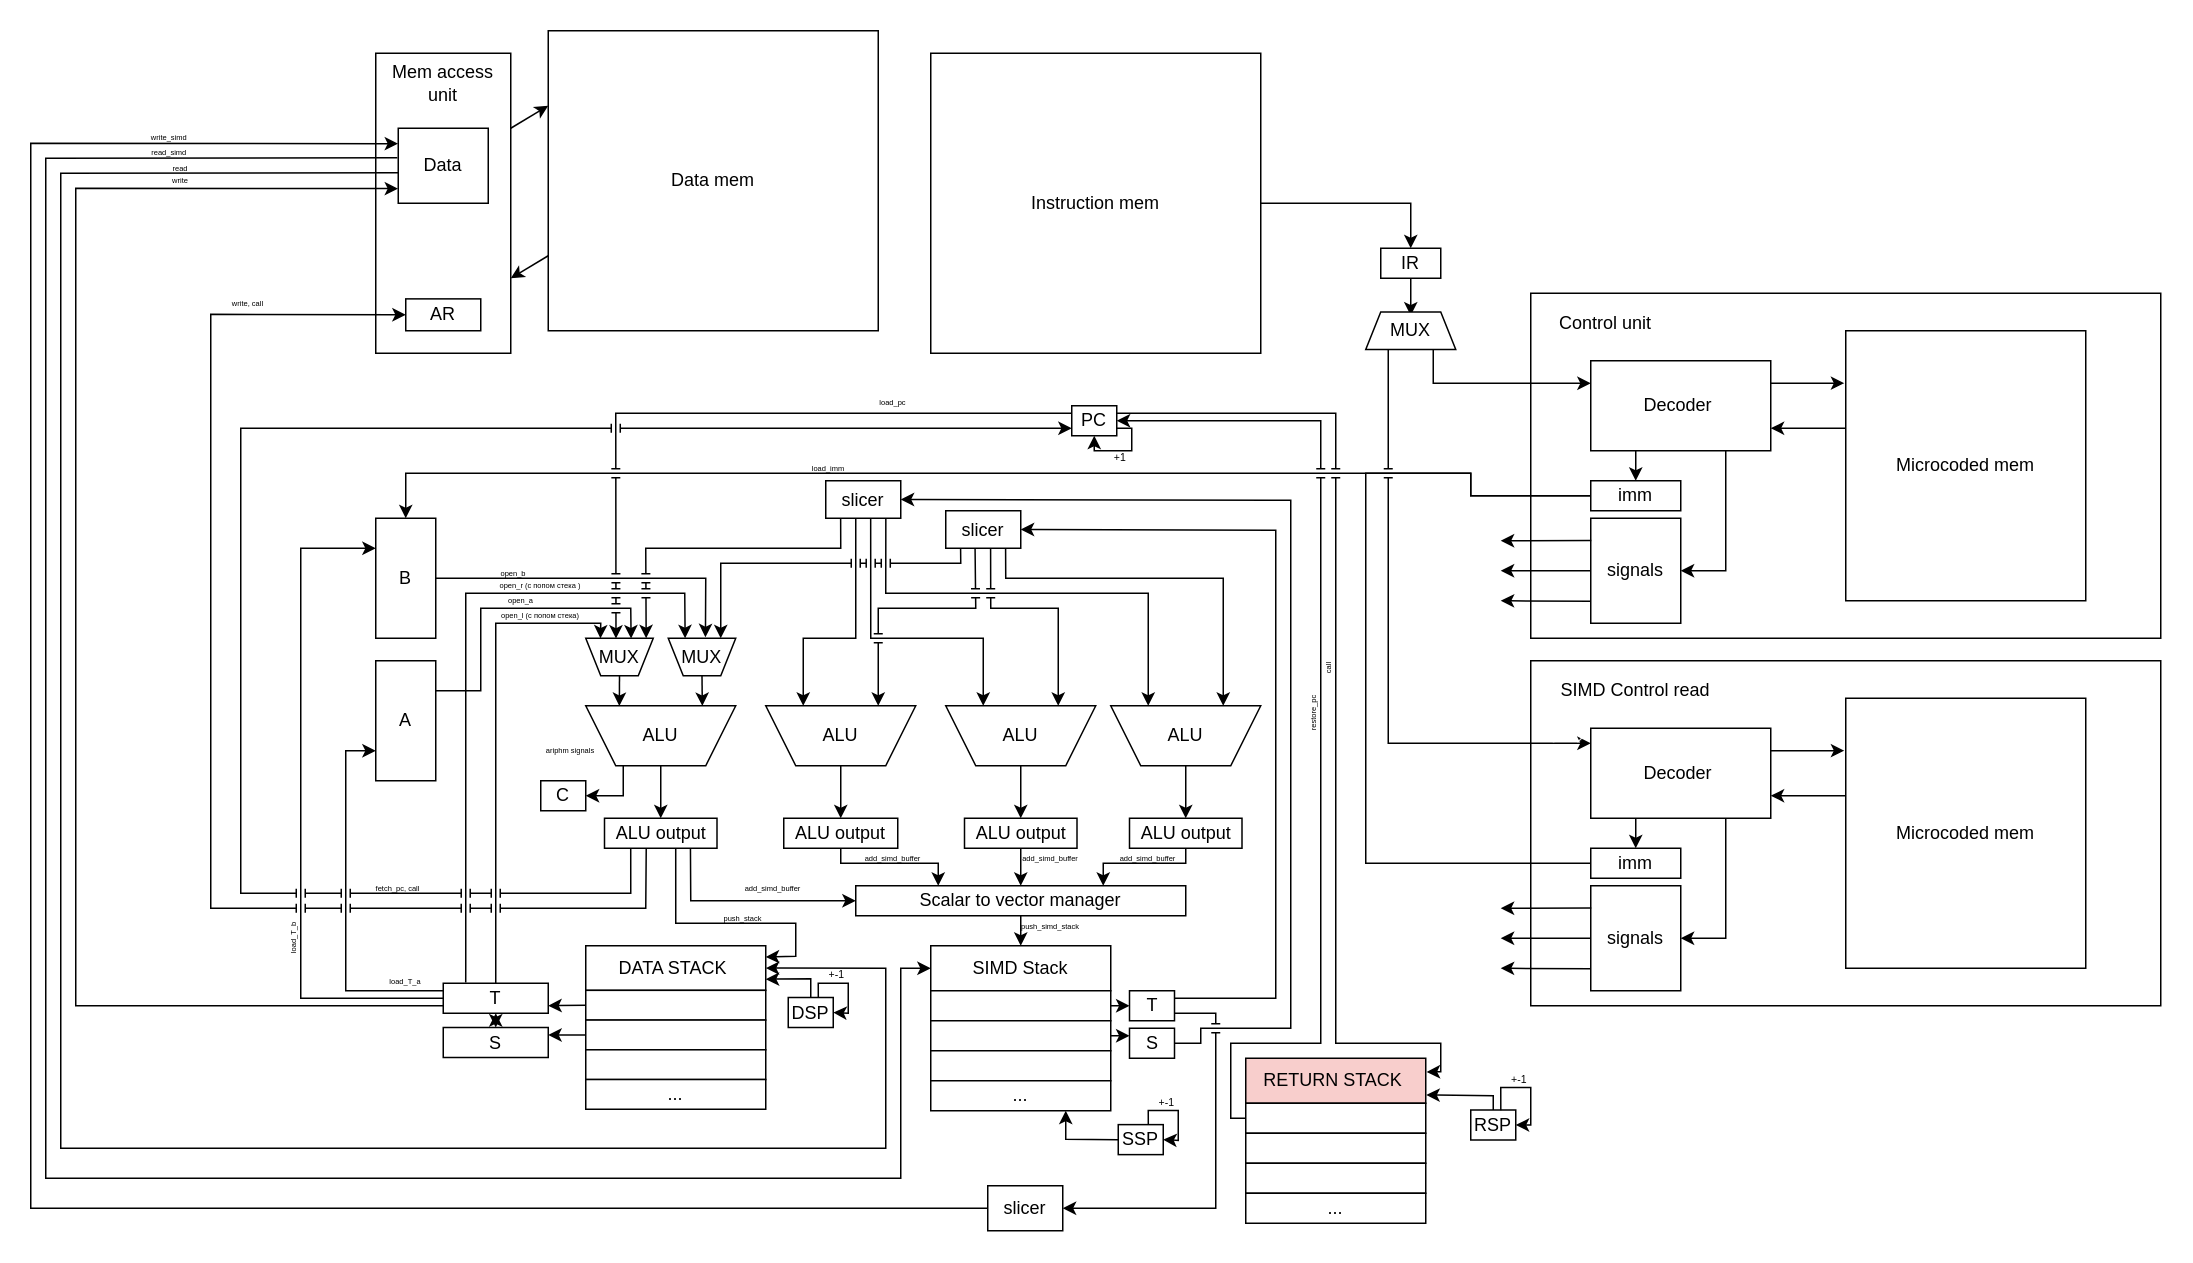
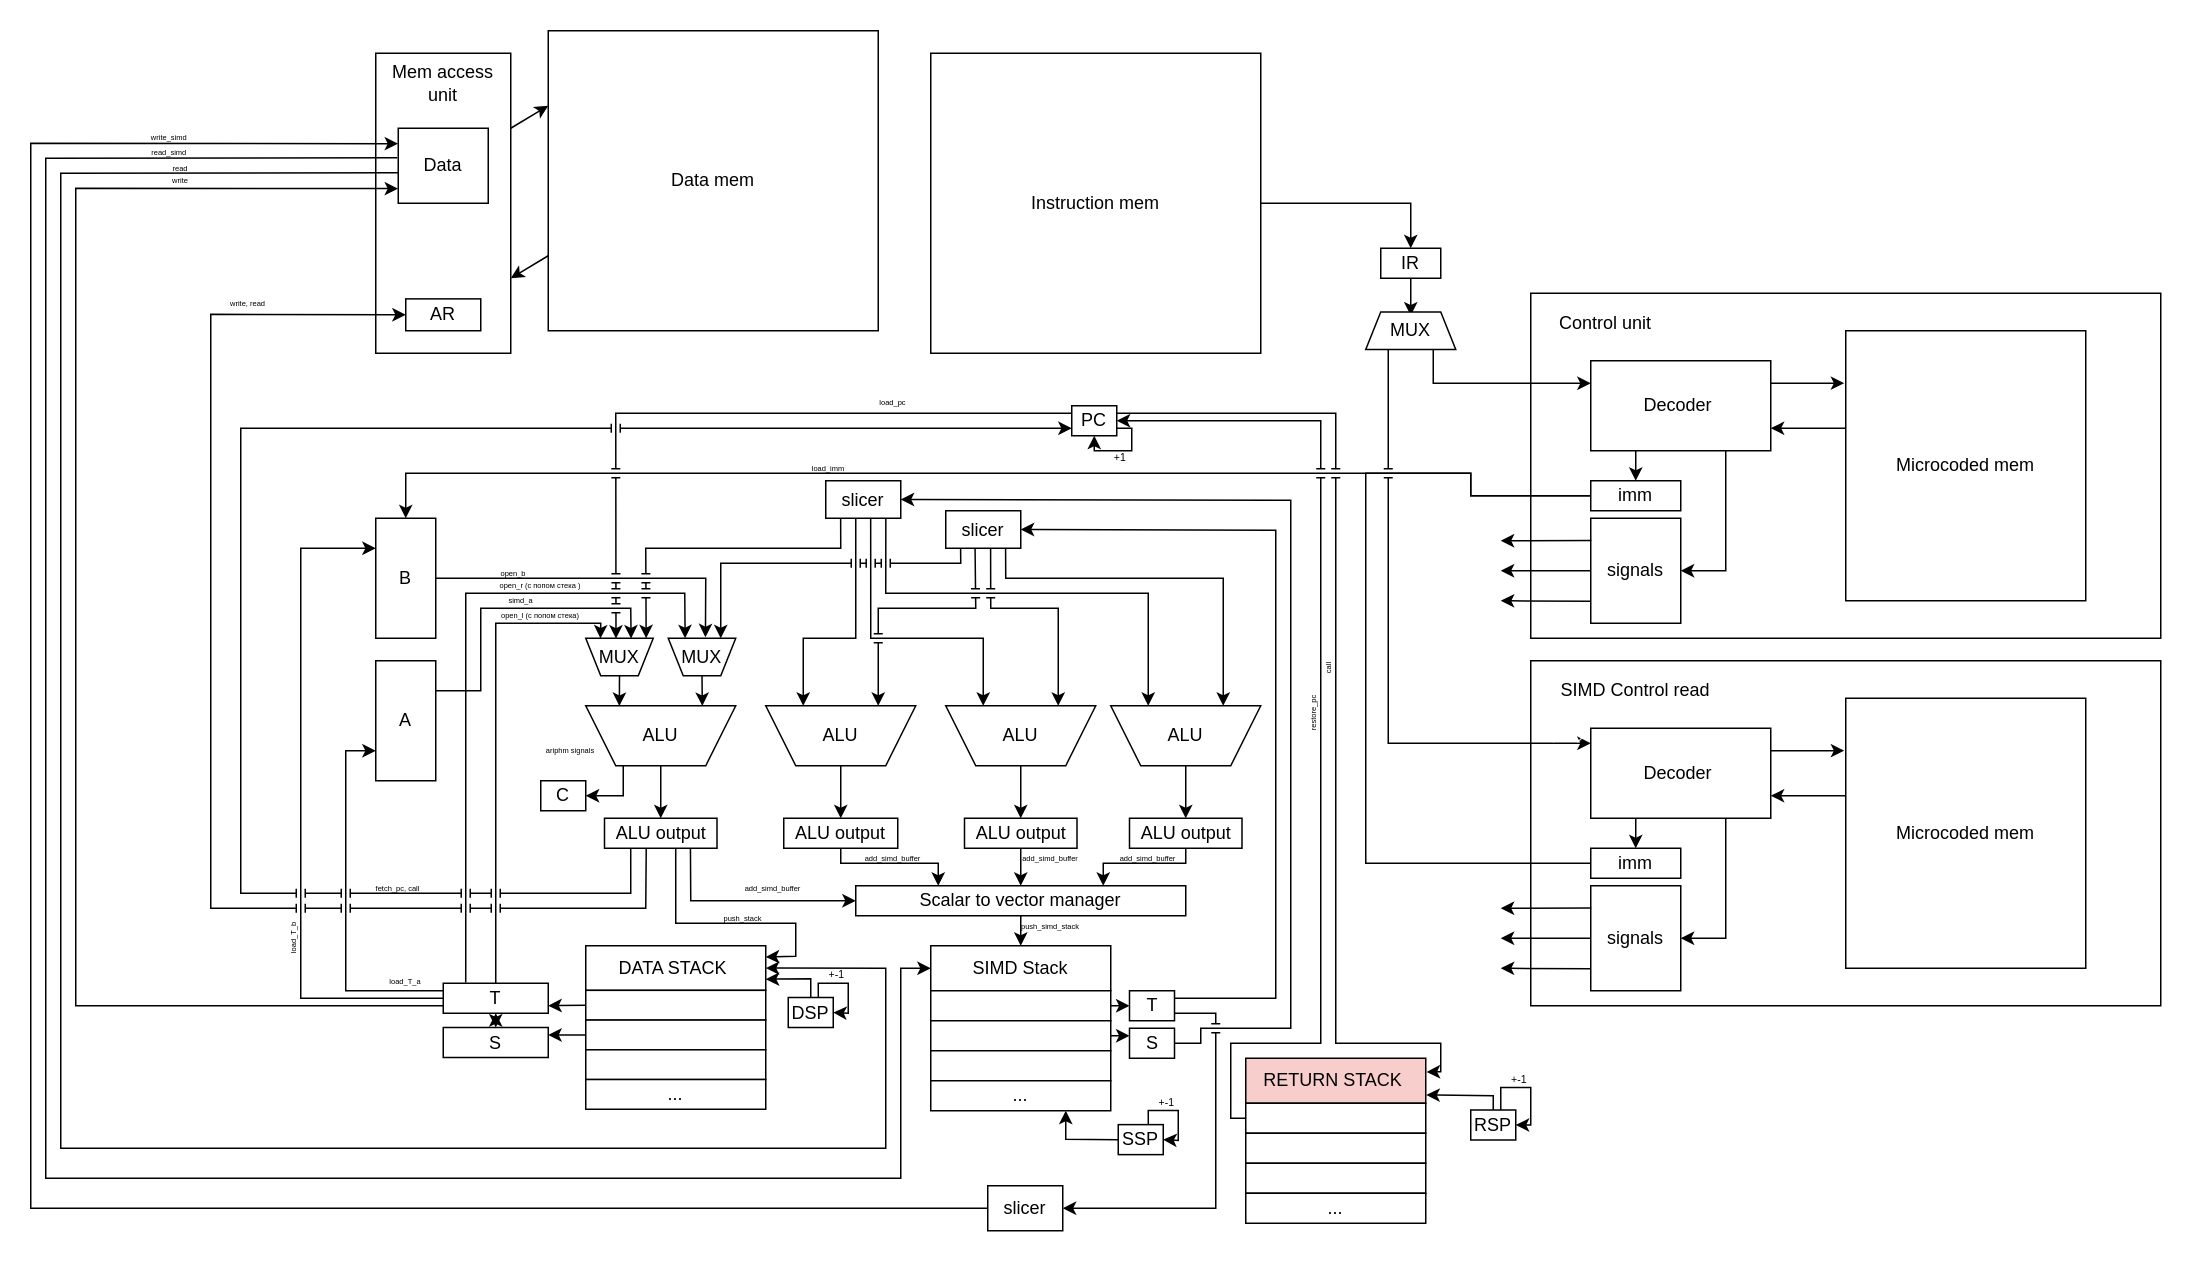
node "write, call": label "write, call" -> "write, read"
node "open_a": label "open_a" -> "simd_a"
